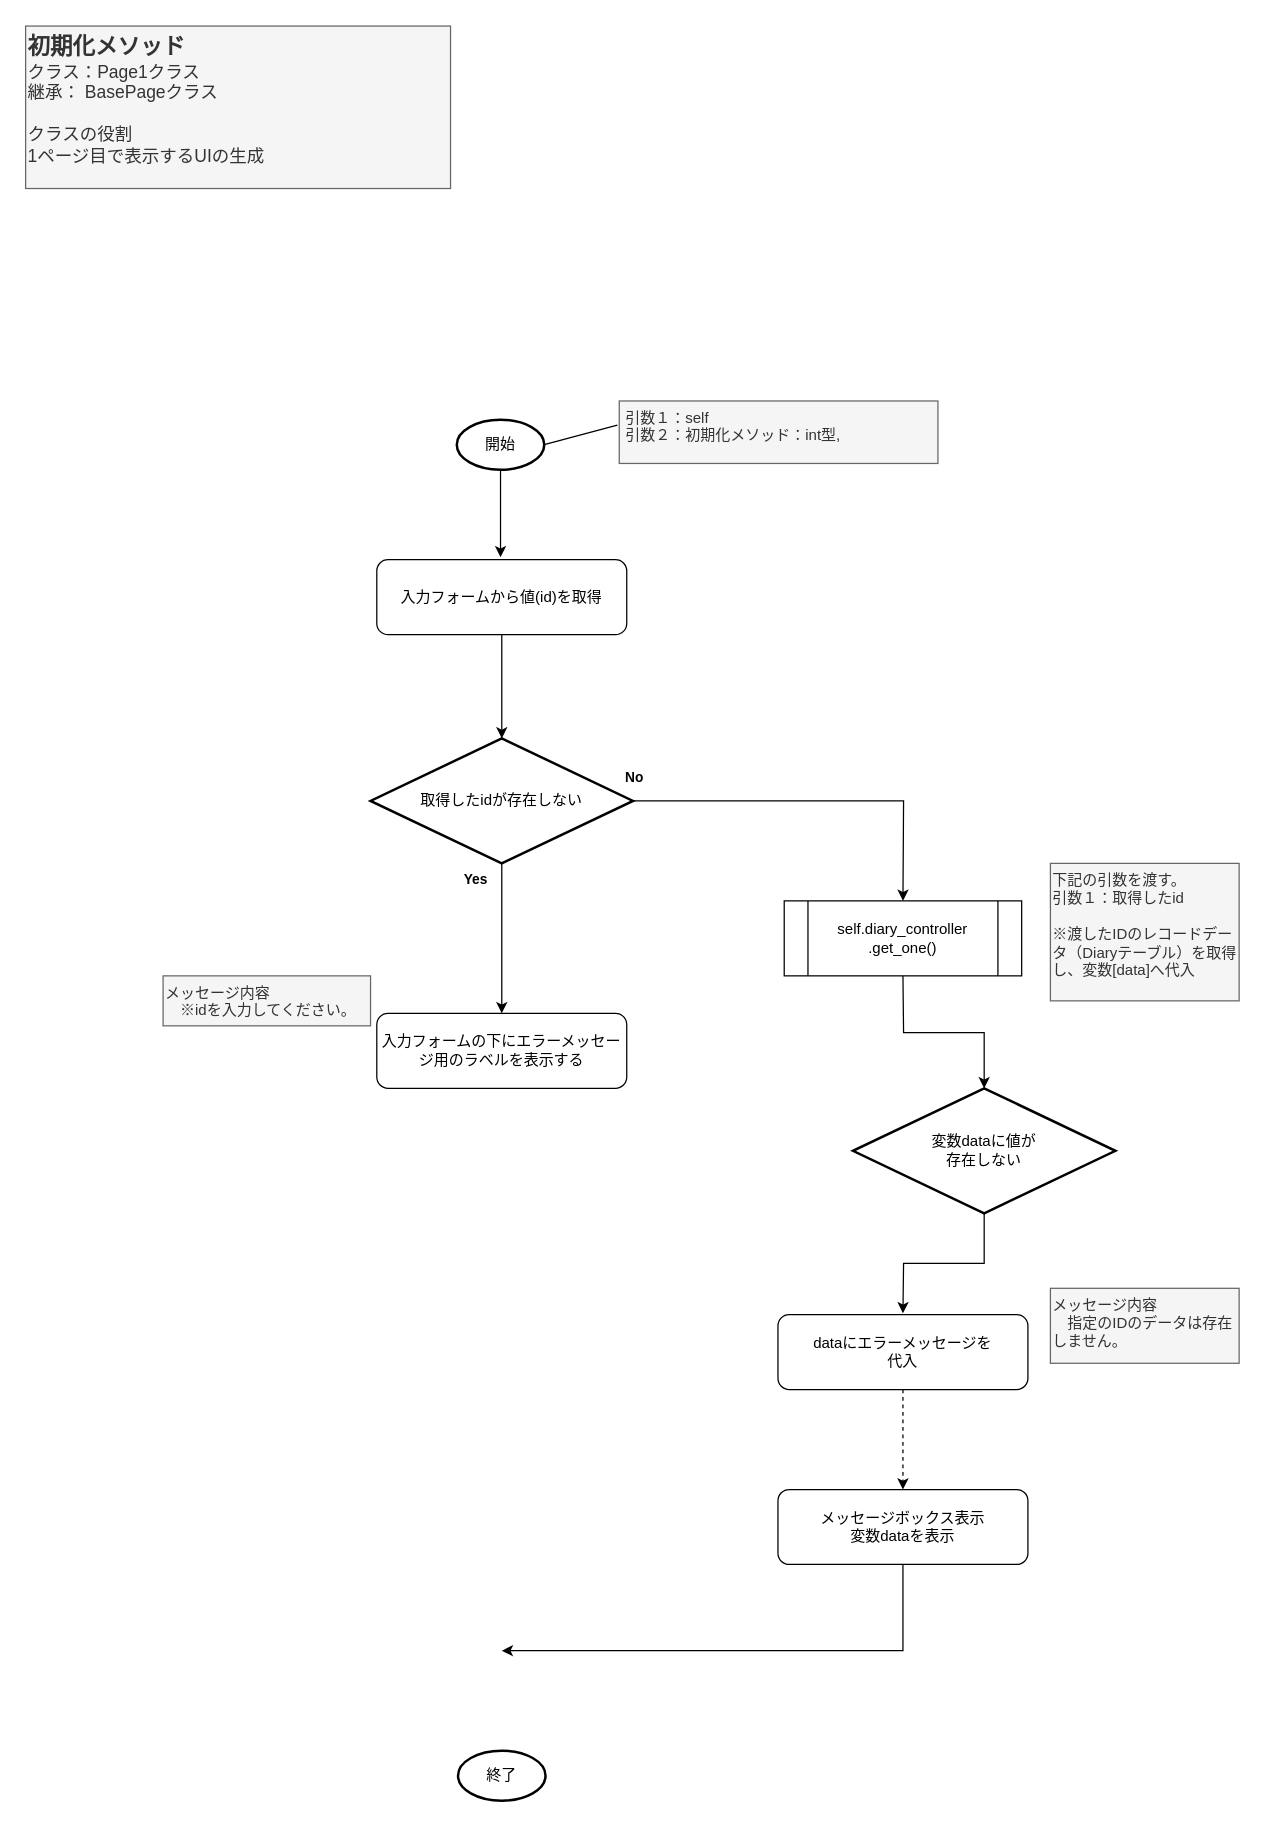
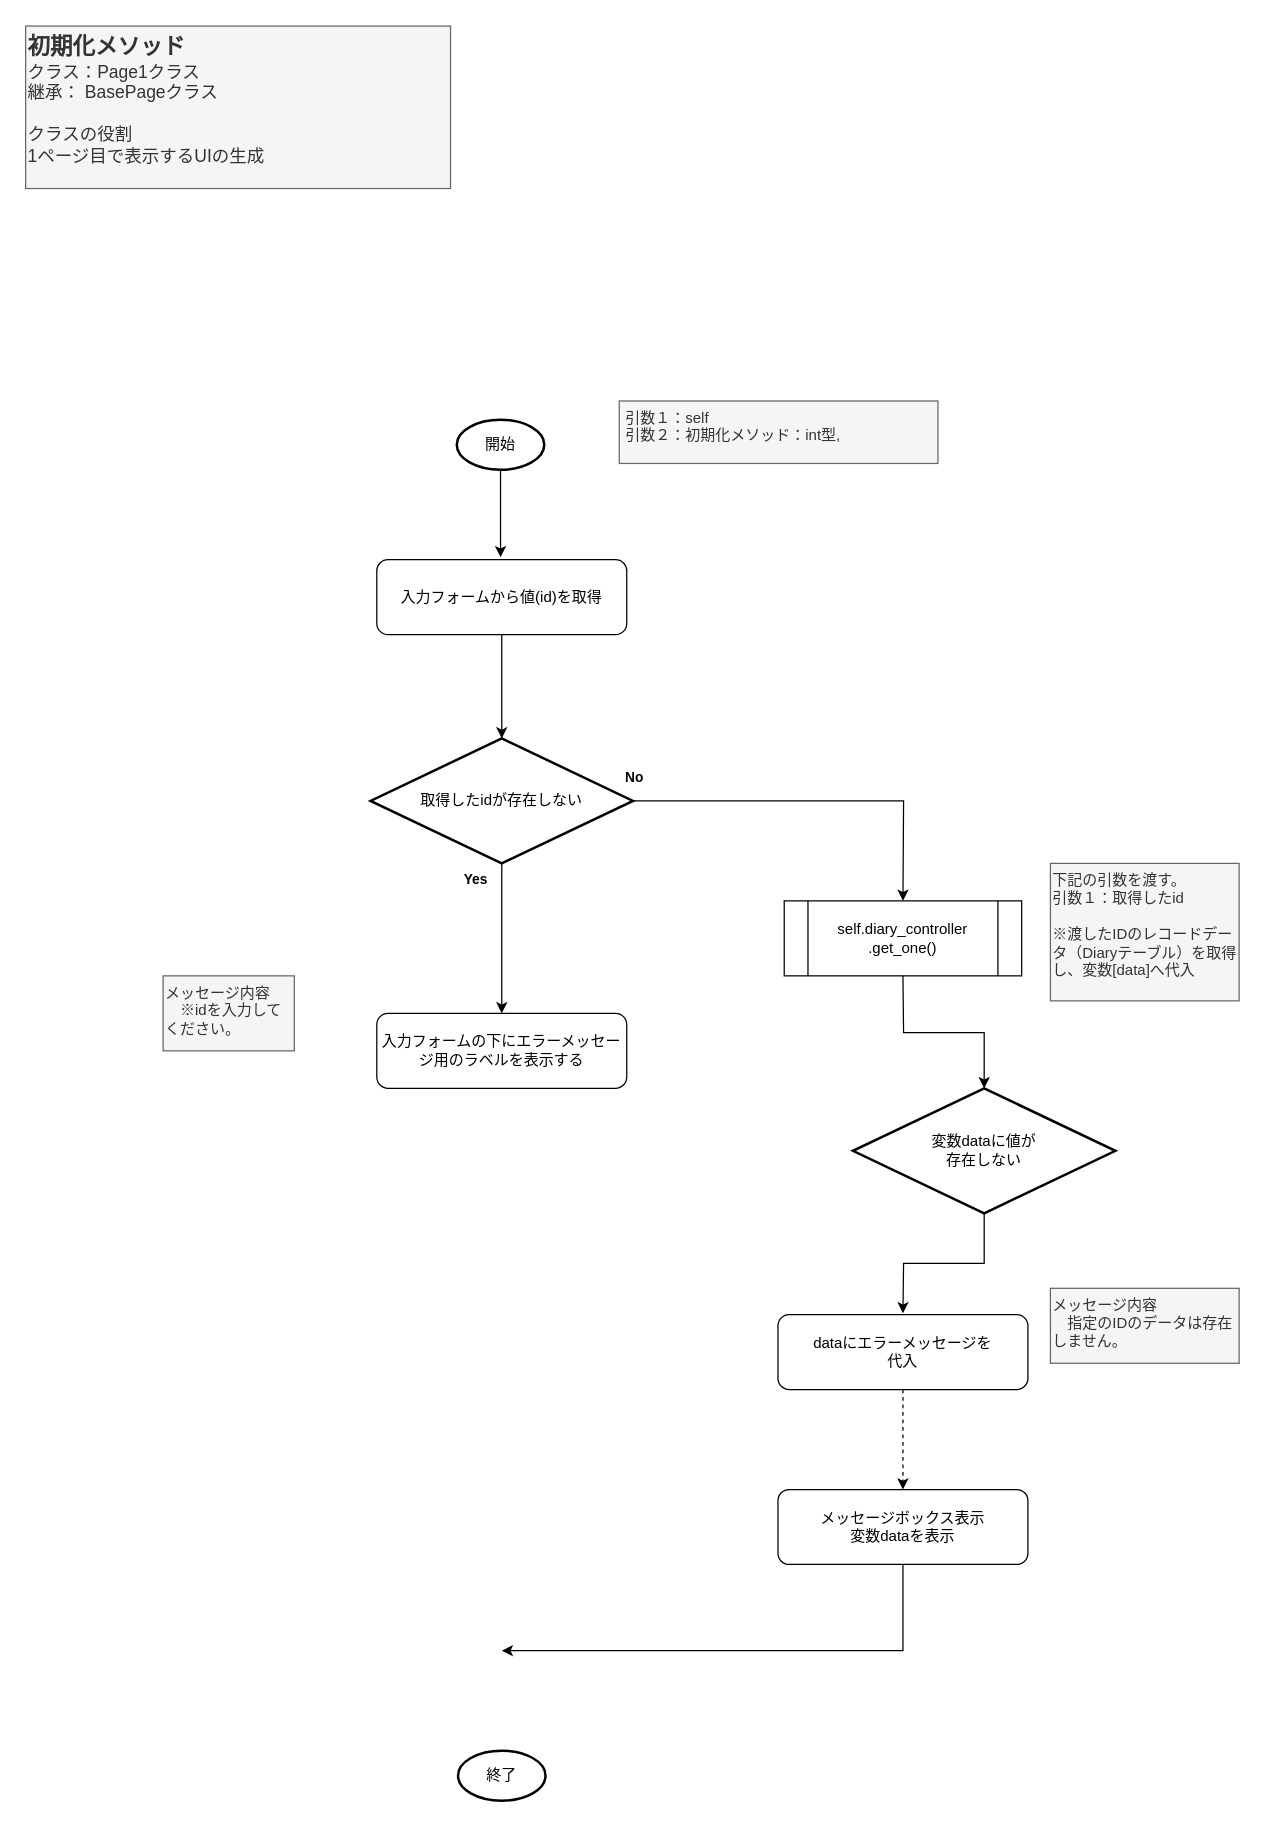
edge "引数１：self 引数２：初期化メソッド：int型," -- "開始": removed
node "メッセージ内容 ※idを入力してください。": size 208x50 -> 131x75
